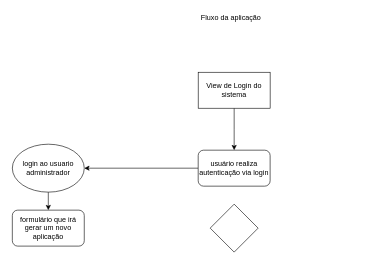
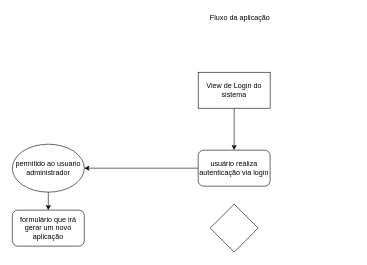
node "Fluxo da aplicação": moved (231, 18) -> (240, 18)
node "login ao usuario administrador": label "login ao usuario administrador" -> "permitido ao usuario administrador"
